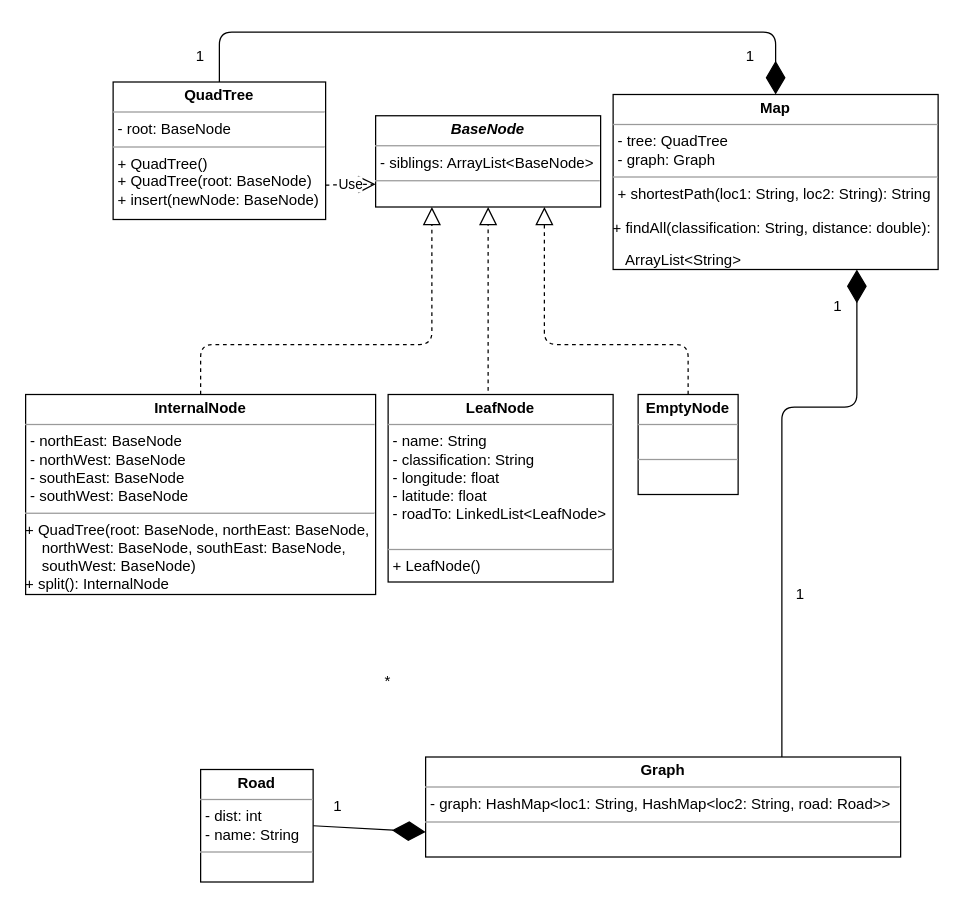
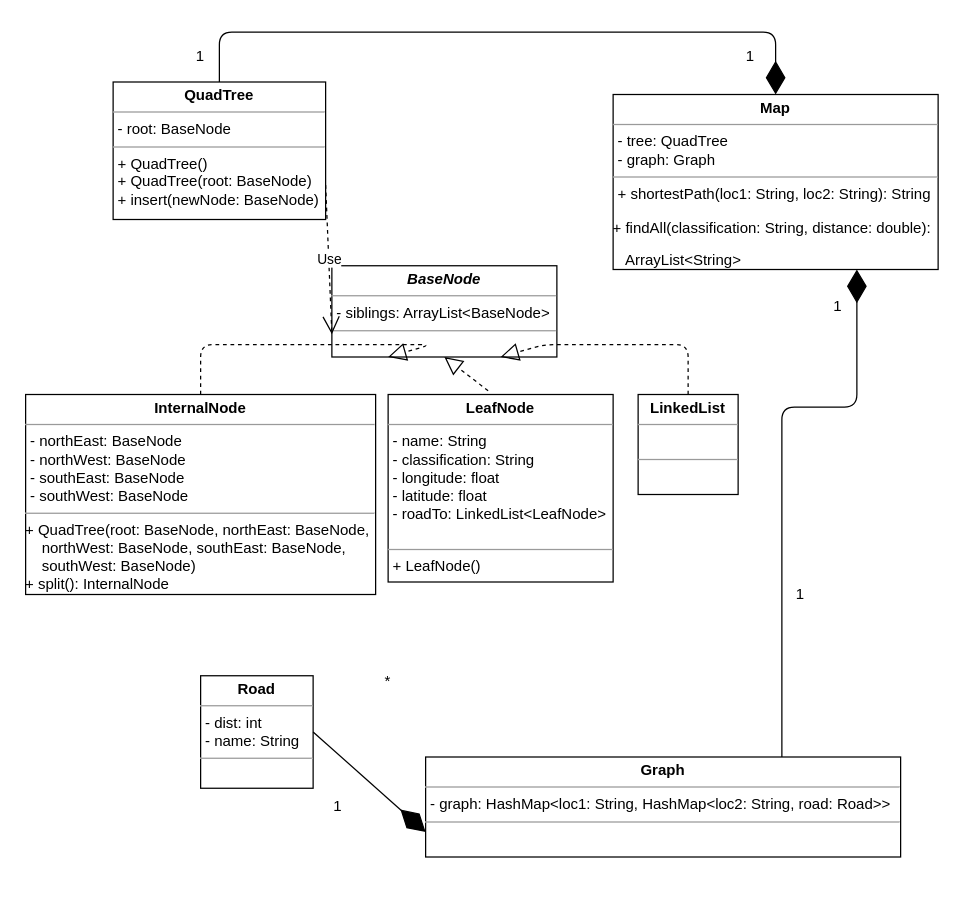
node "BaseNode - siblings: ArrayList<BaseNode>": moved (488, 161) -> (444, 311)
node "EmptyNode": label "EmptyNode" -> "LinkedList"
node "Road - dist: int - name: String": moved (257, 826) -> (257, 732)
